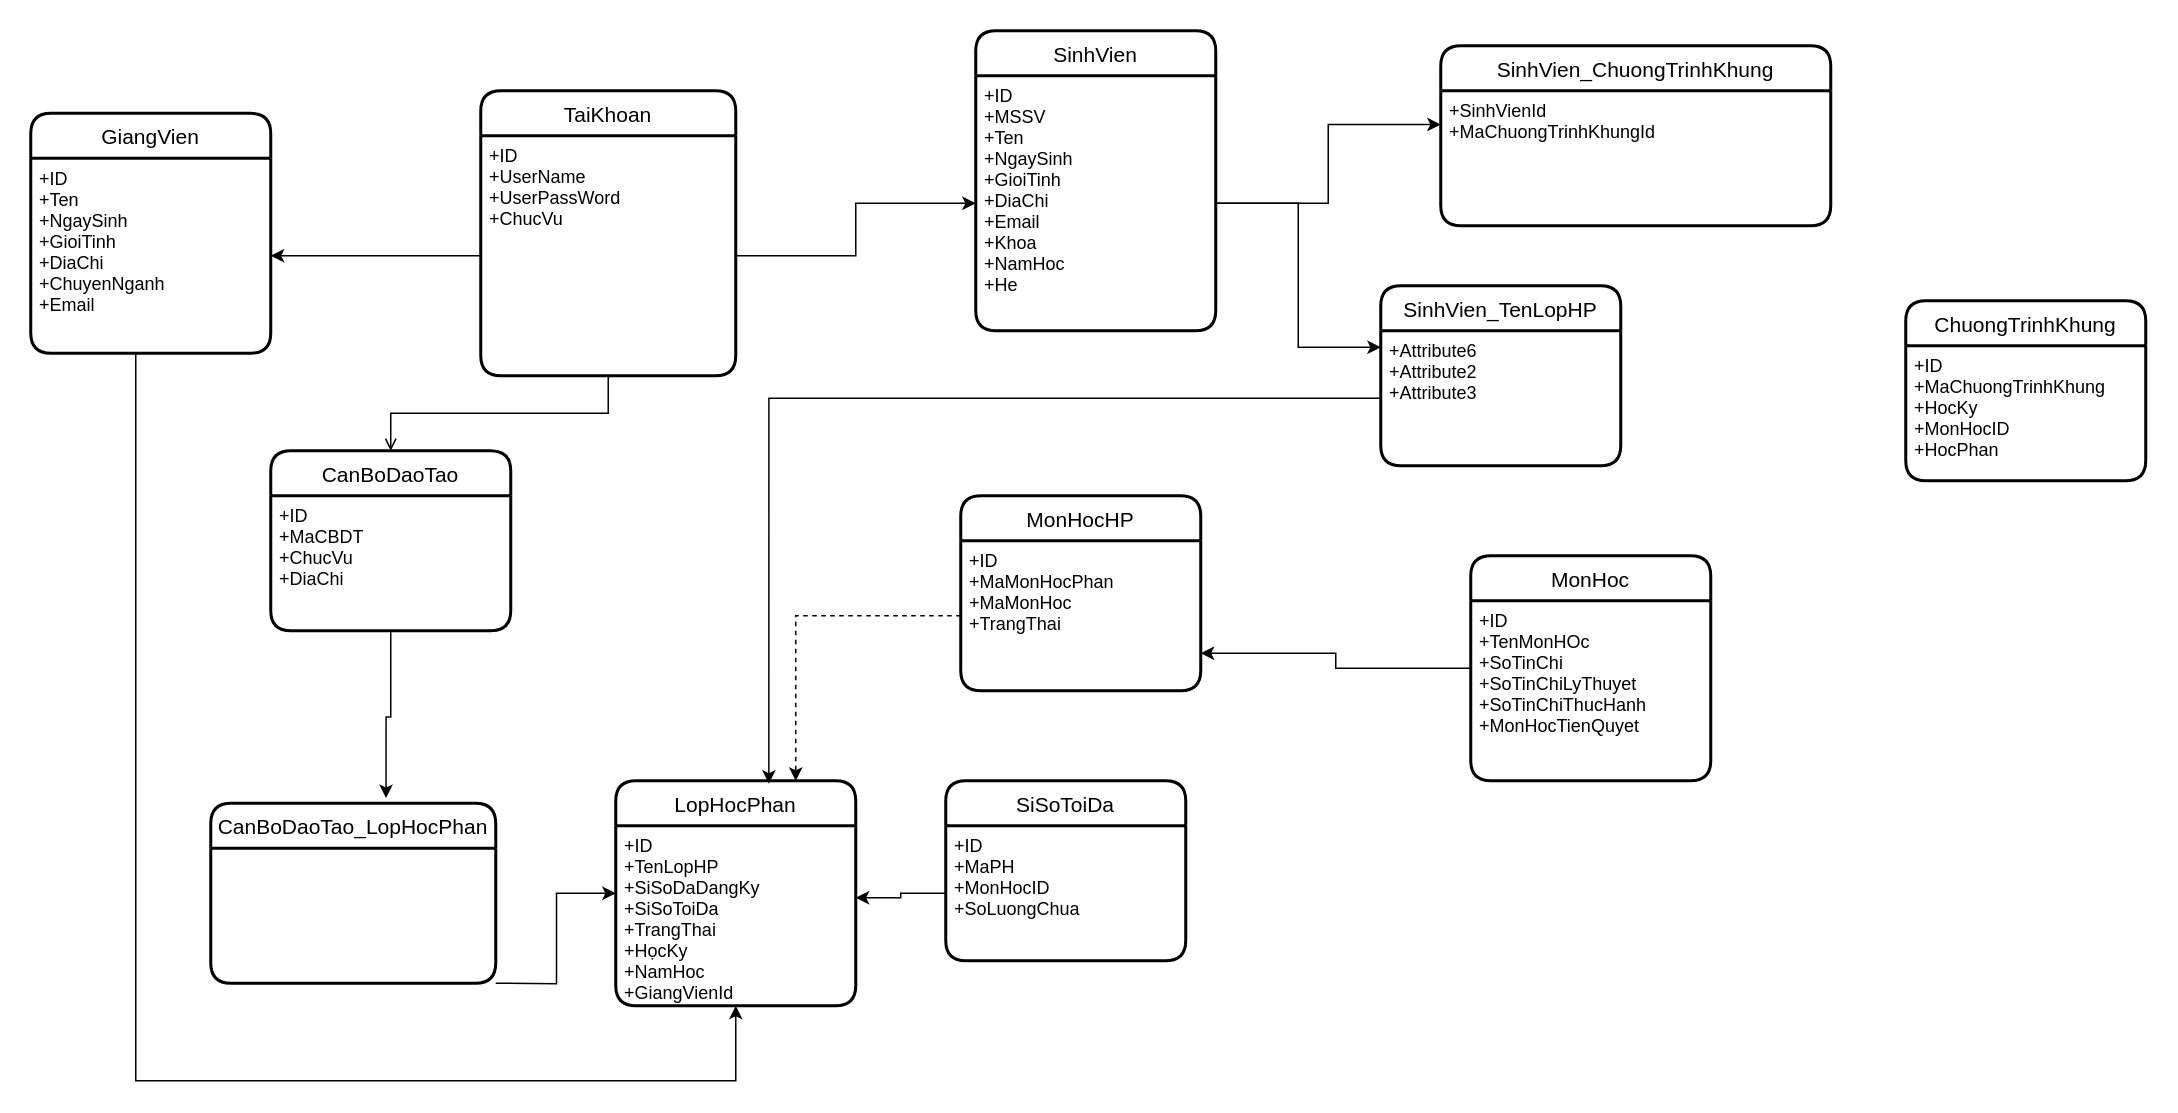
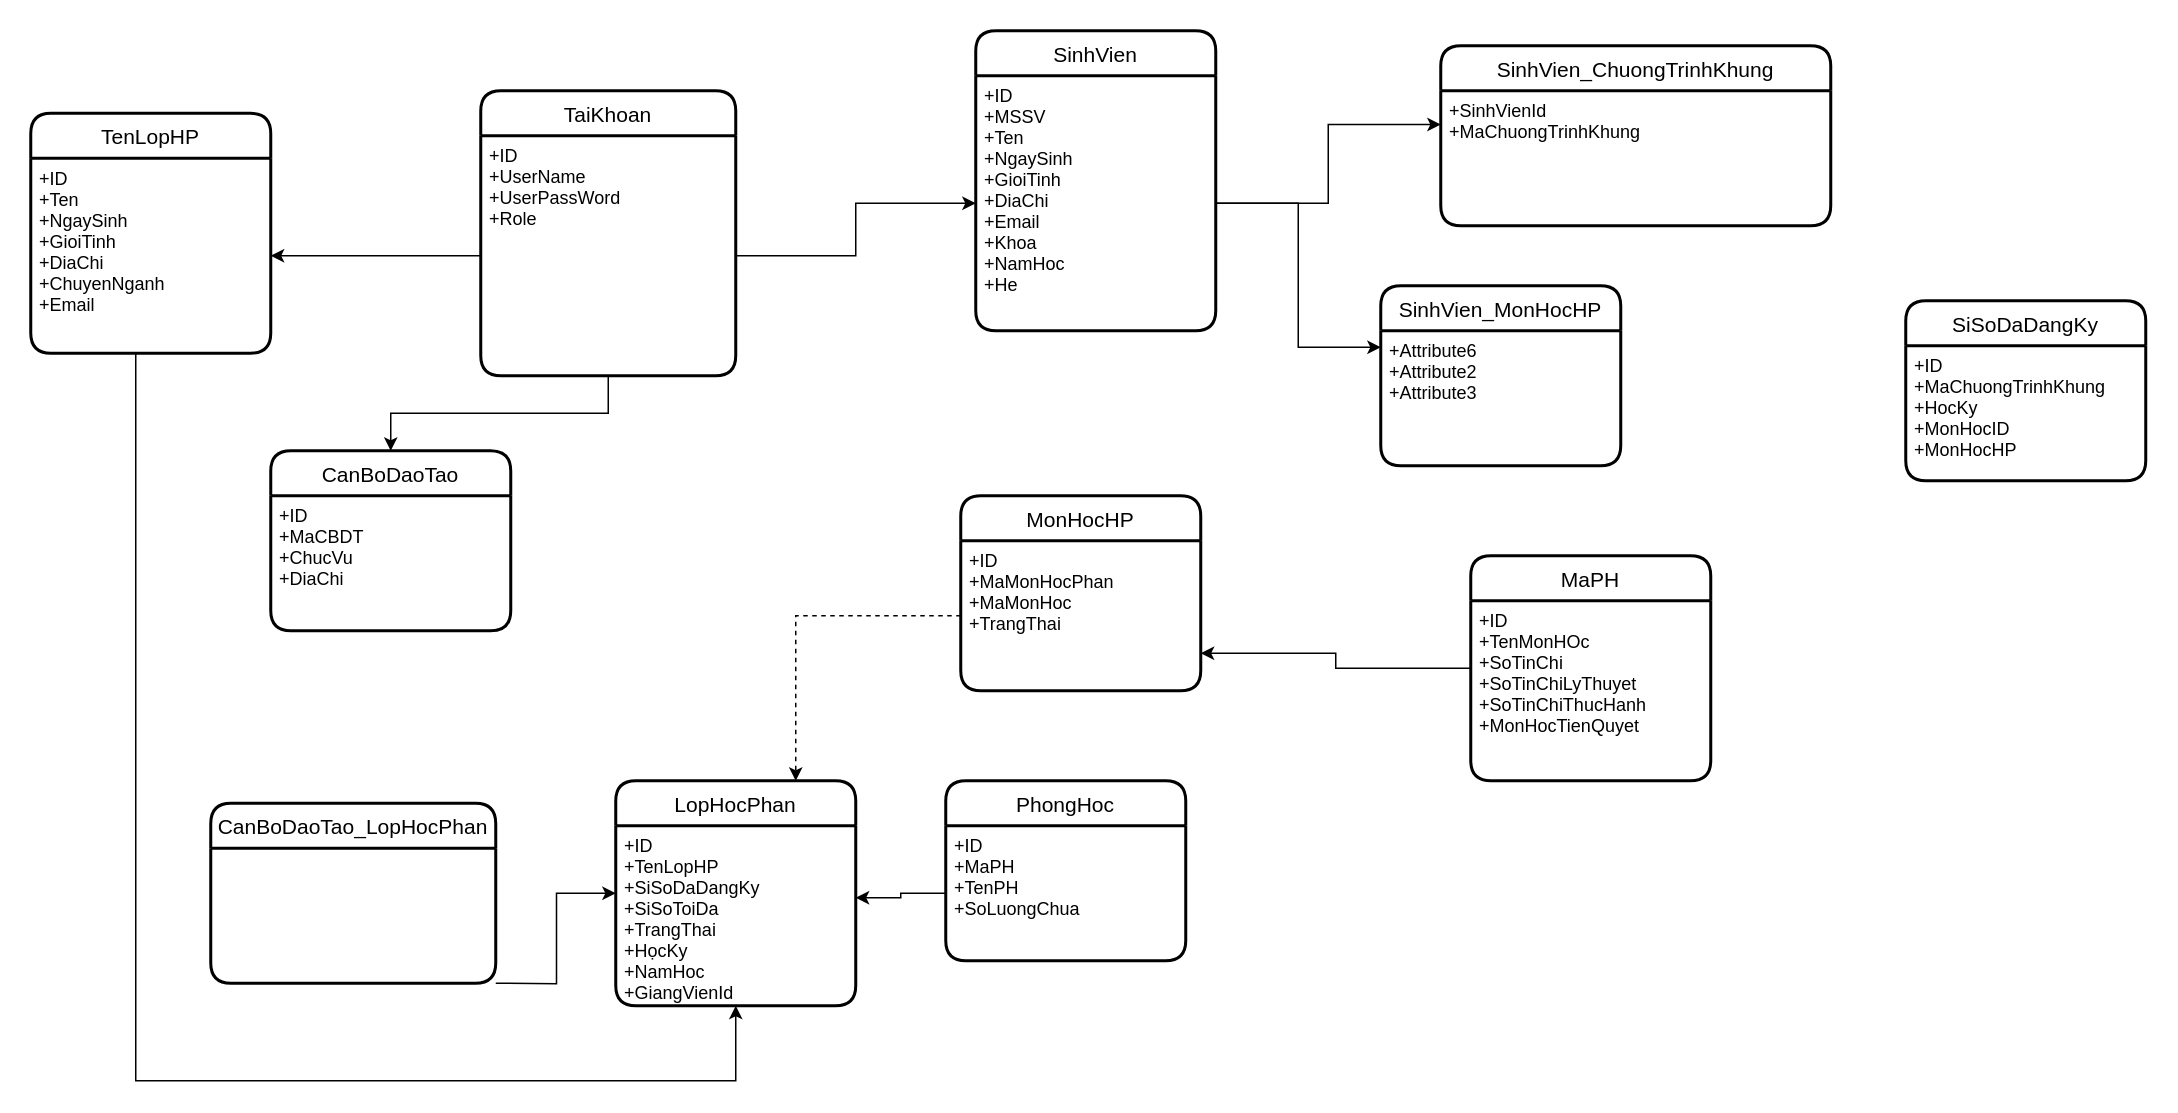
node "+SinhVienId +MaChuongTrinhKhungId": label "+SinhVienId +MaChuongTrinhKhungId" -> "+SinhVienId +MaChuongTrinhKhung"
node "GiangVien": label "GiangVien" -> "TenLopHP"
node "+ID +UserName +UserPassWord +ChucVu": label "+ID +UserName +UserPassWord +ChucVu" -> "+ID +UserName +UserPassWord +Role"
node "SinhVien_TenLopHP": label "SinhVien_TenLopHP" -> "SinhVien_MonHocHP"
node "ChuongTrinhKhung": label "ChuongTrinhKhung" -> "SiSoDaDangKy"
node "+ID +MaChuongTrinhKhung +HocKy +MonHocID +HocPhan": label "+ID +MaChuongTrinhKhung +HocKy +MonHocID +HocPhan" -> "+ID +MaChuongTrinhKhung +HocKy +MonHocID +MonHocHP"
edge "+Attribute6 +Attribute2 +Attribute3" -> "LopHocPhan": removed
edge "TaiKhoan" -> "CanBoDaoTao": arrowhead open -> classic
node "MonHoc": label "MonHoc" -> "MaPH"
edge "+ID +MaCBDT +ChucVu +DiaChi" -> "CanBoDaoTao_LopHocPhan": removed
node "SiSoToiDa": label "SiSoToiDa" -> "PhongHoc"
node "+ID +MaPH +MonHocID +SoLuongChua": label "+ID +MaPH +MonHocID +SoLuongChua" -> "+ID +MaPH +TenPH +SoLuongChua"
